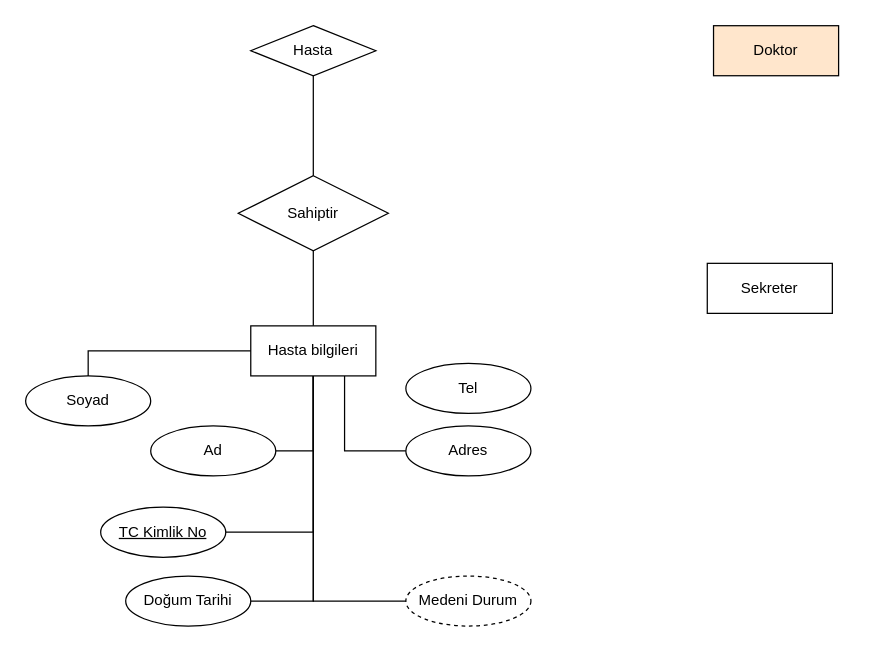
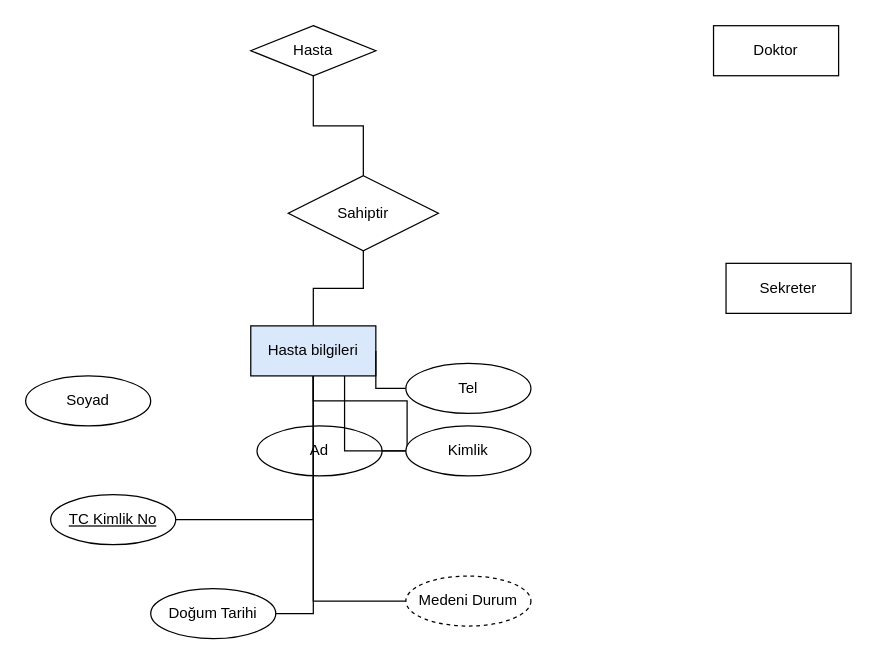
node "Doktor": fillcolor #ffe6cc -> #ffffff
node "Sahiptir": moved (313, 213) -> (363, 213)
node "Sekreter": moved (769, 288) -> (788, 288)
edge "Hasta bilgileri" -- "Soyad": removed
node "Hasta bilgileri": fillcolor #ffffff -> #dae8fc
edge "Hasta bilgileri" -- "Tel": added
node "Ad": moved (213, 451) -> (319, 451)
node "Adres": label "Adres" -> "Kimlik"
node "TC Kimlik No": moved (163, 532) -> (113, 519)
node "Doğum Tarihi": moved (188, 601) -> (213, 613)
